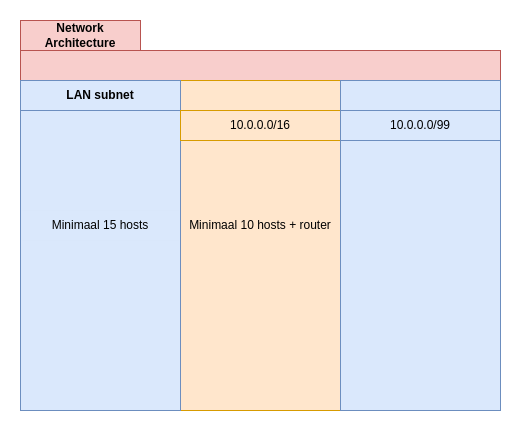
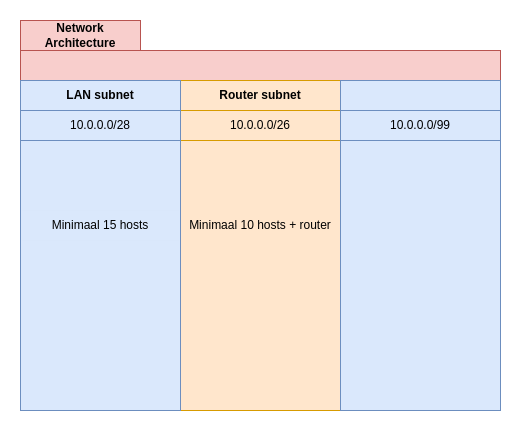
node "Router subnet": added
node "10.0.0.0/28": added
node "10.0.0.0/16": label "10.0.0.0/16" -> "10.0.0.0/26"
